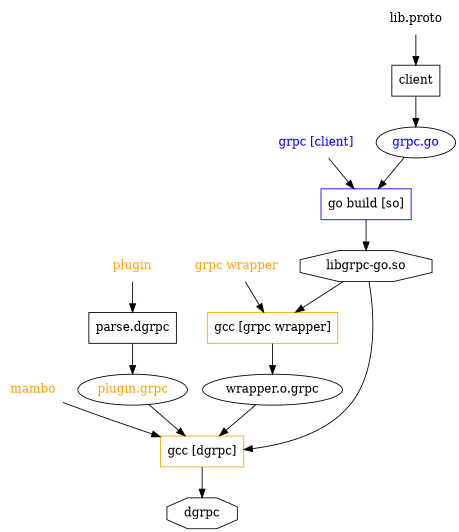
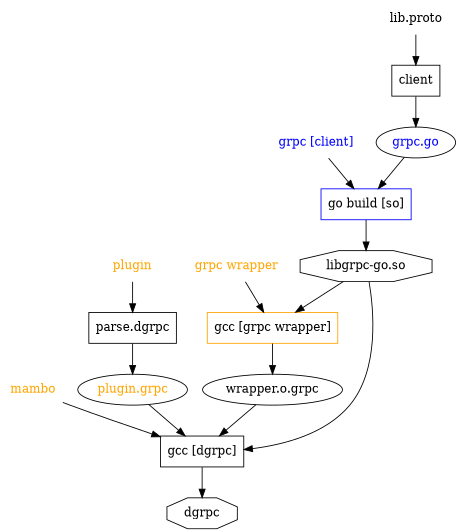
node "gcc [dgrpc]": color orange -> black
